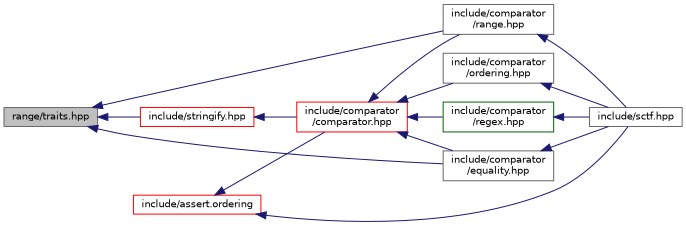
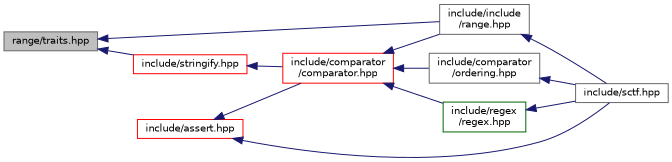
node "include/comparator /range.hpp": label "include/comparator /range.hpp" -> "include/include /range.hpp"
node "include/comparator /regex.hpp": label "include/comparator /regex.hpp" -> "include/regex /regex.hpp"
node "include/comparator /equality.hpp": removed
node "include/assert.ordering": label "include/assert.ordering" -> "include/assert.hpp"
